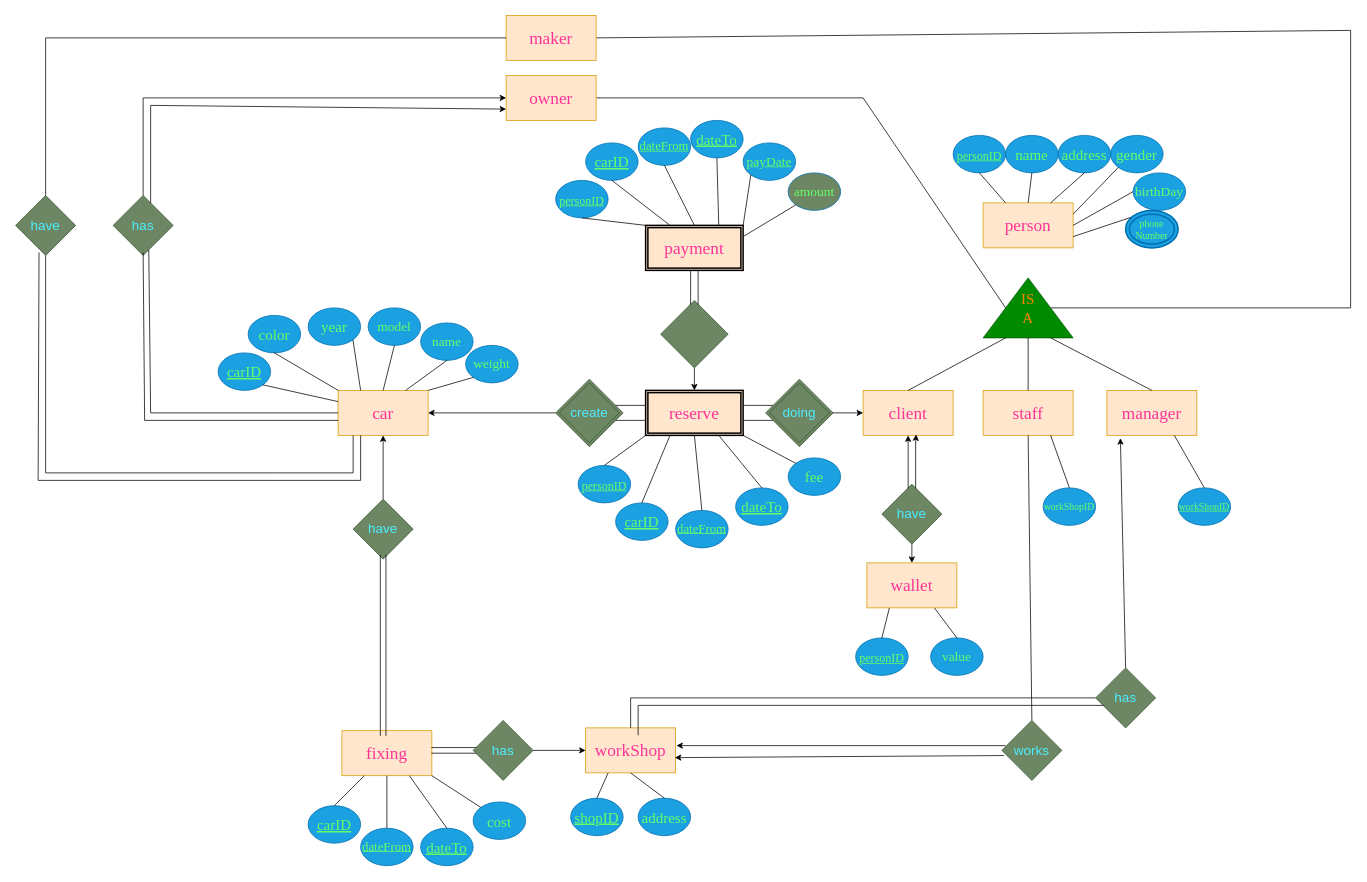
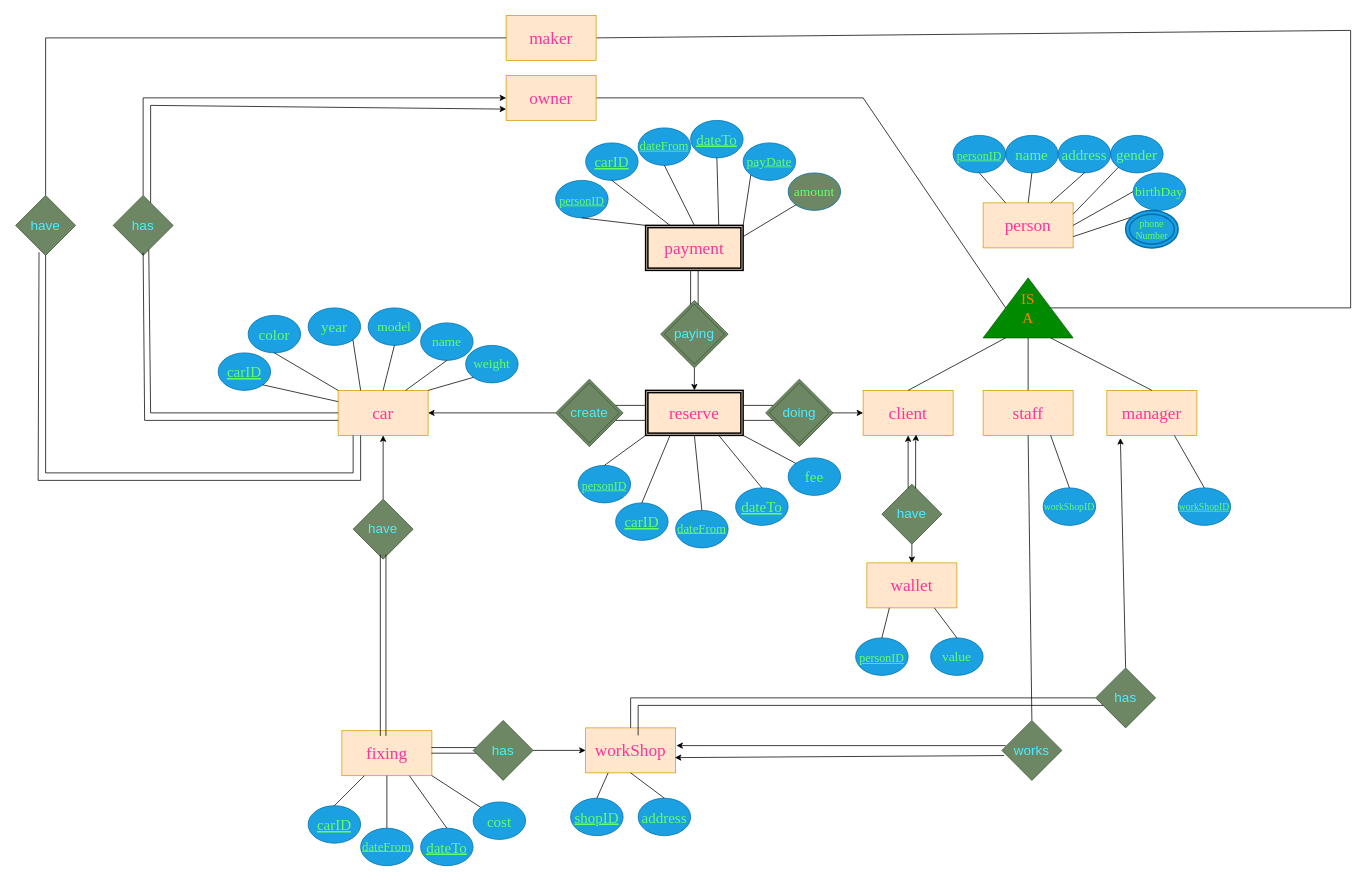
node "paying": added
